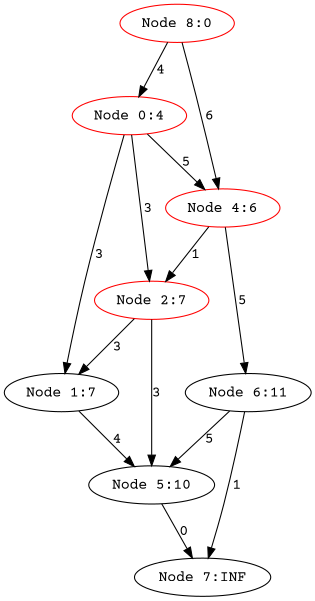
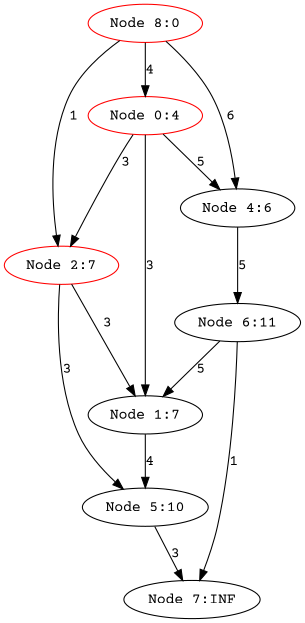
node "Node 4:6": color red -> black
edge "Node 4:6" -> "Node 2:7": now "Node 8:0" -> "Node 2:7"
edge "Node 6:11" -> "Node 5:10": now "Node 6:11" -> "Node 1:7"
edge "Node 5:10" -> "Node 7:INF": label "0" -> "3"
